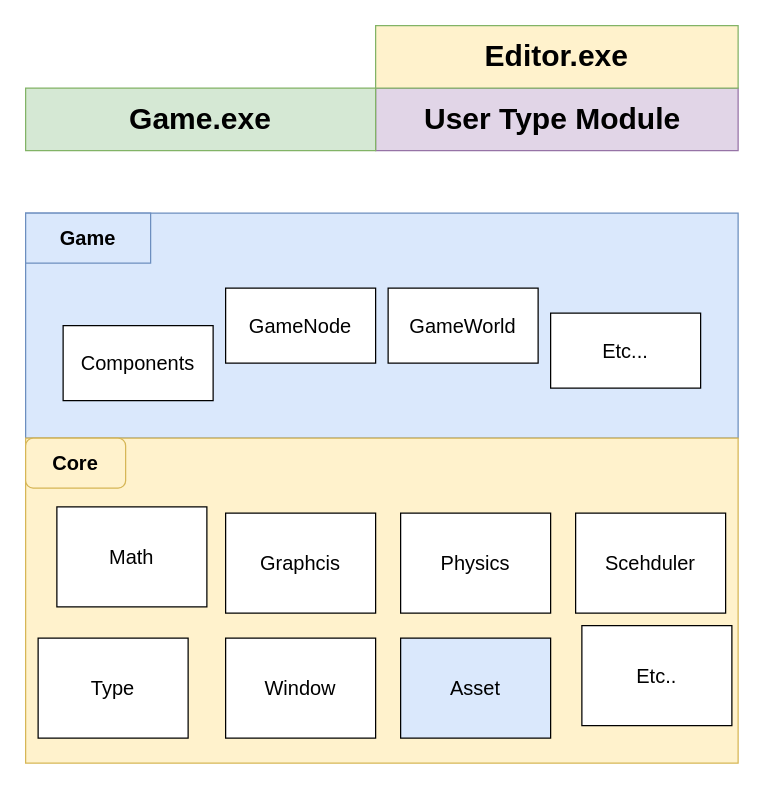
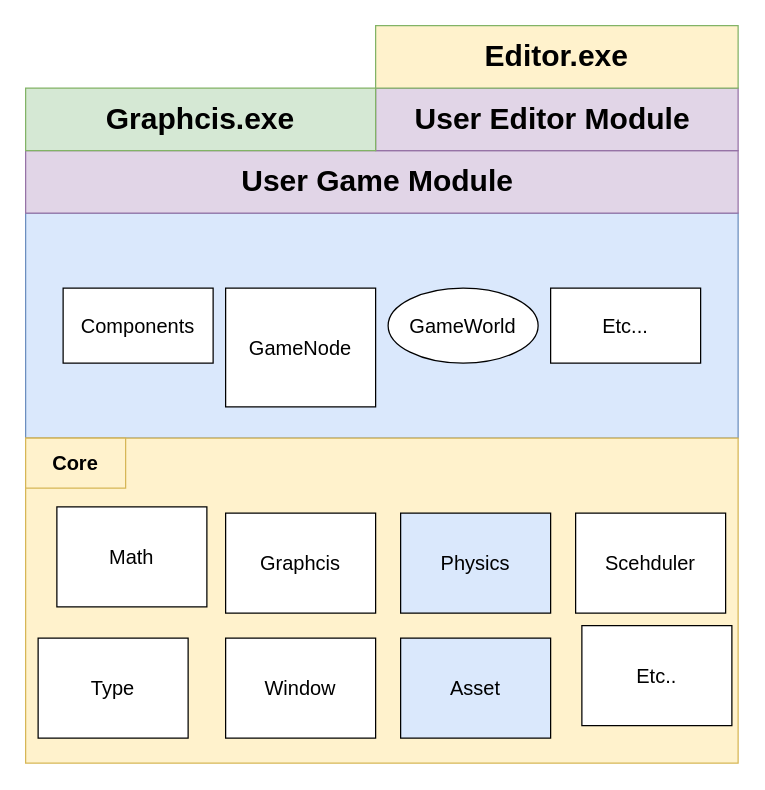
node "Game.exe": label "Game.exe" -> "Graphcis.exe"
node "User Type Module": label "User Type Module" -> "User Editor Module"
node "User Game Module": added
node "Game": removed
node "GameNode": size 150x75 -> 150x119
node "GameWorld": shape rectangle -> ellipse
node "Etc...": moved (626, 351) -> (626, 326)
node "Components": moved (138, 363) -> (138, 326)
node "Core": shape rounded rectangle -> rectangle
node "Physics": fillcolor #ffffff -> #dae8fc
